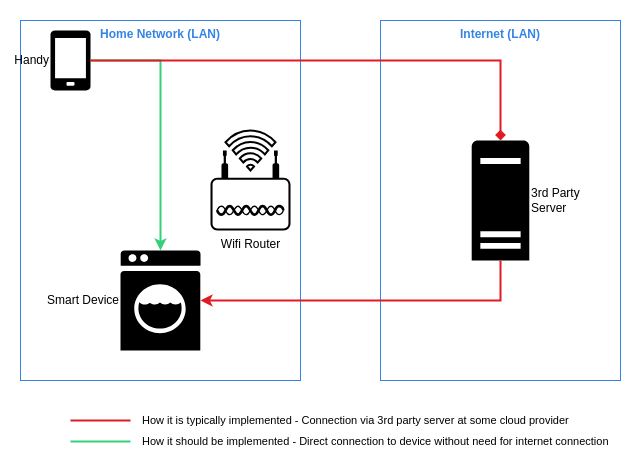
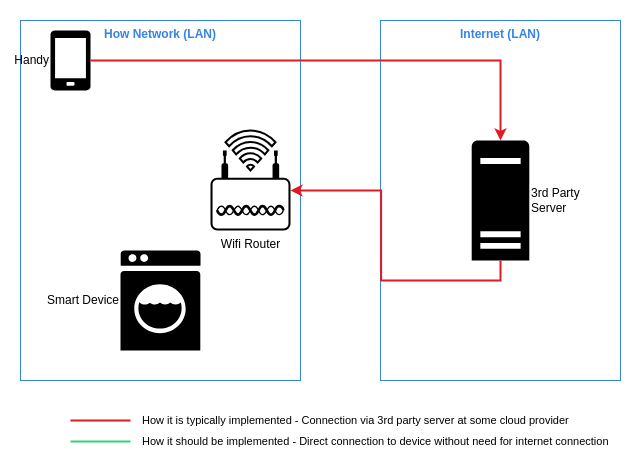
node "Home Network (LAN)": label "Home Network (LAN)" -> "How Network (LAN)"
edge "Handy" -> "3rd Party Server": arrowhead diamond -> classic
edge "Handy" -> "Smart Device": removed
edge "3rd Party Server" -> "Smart Device": now "3rd Party Server" -> "Wifi Router"
